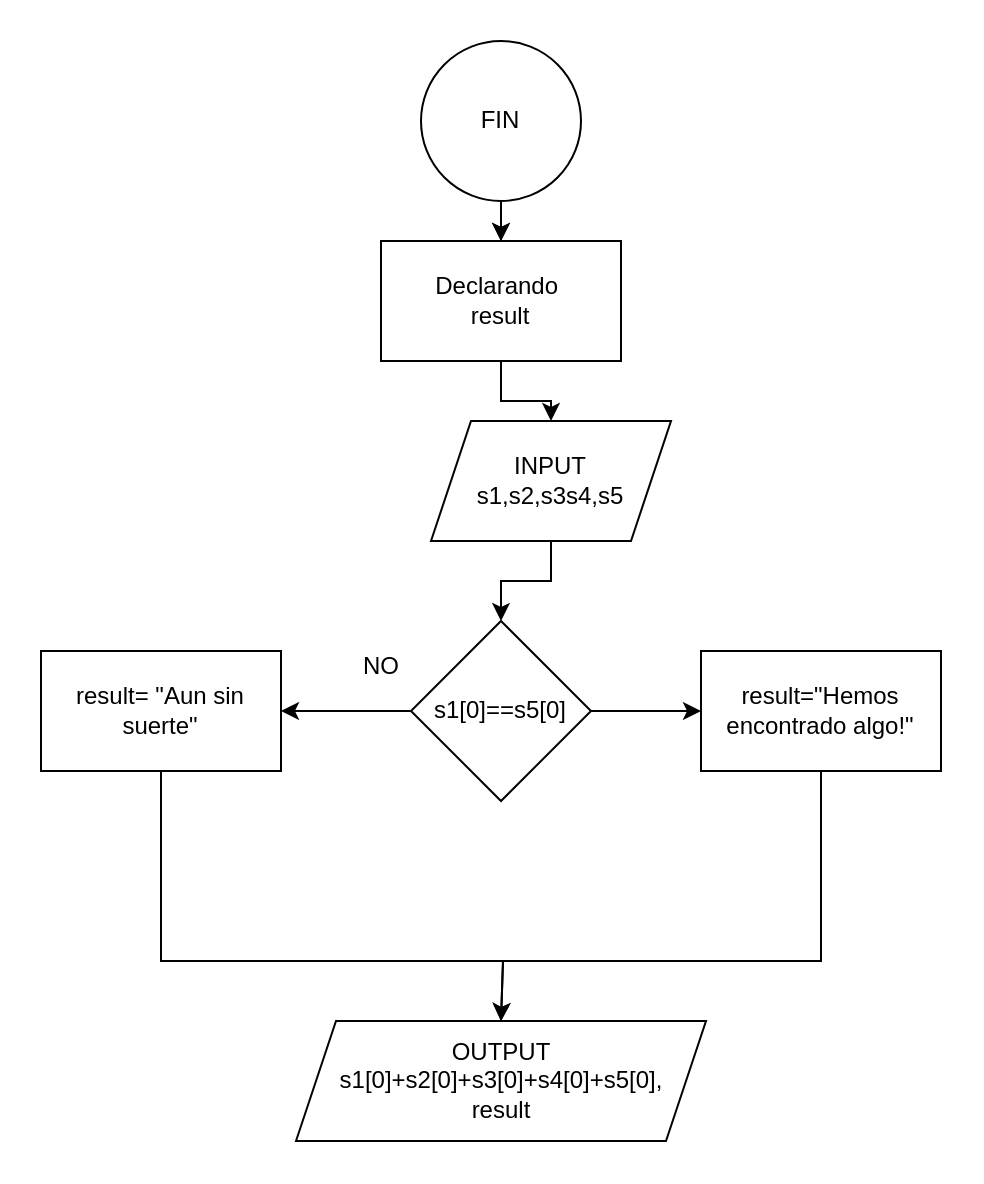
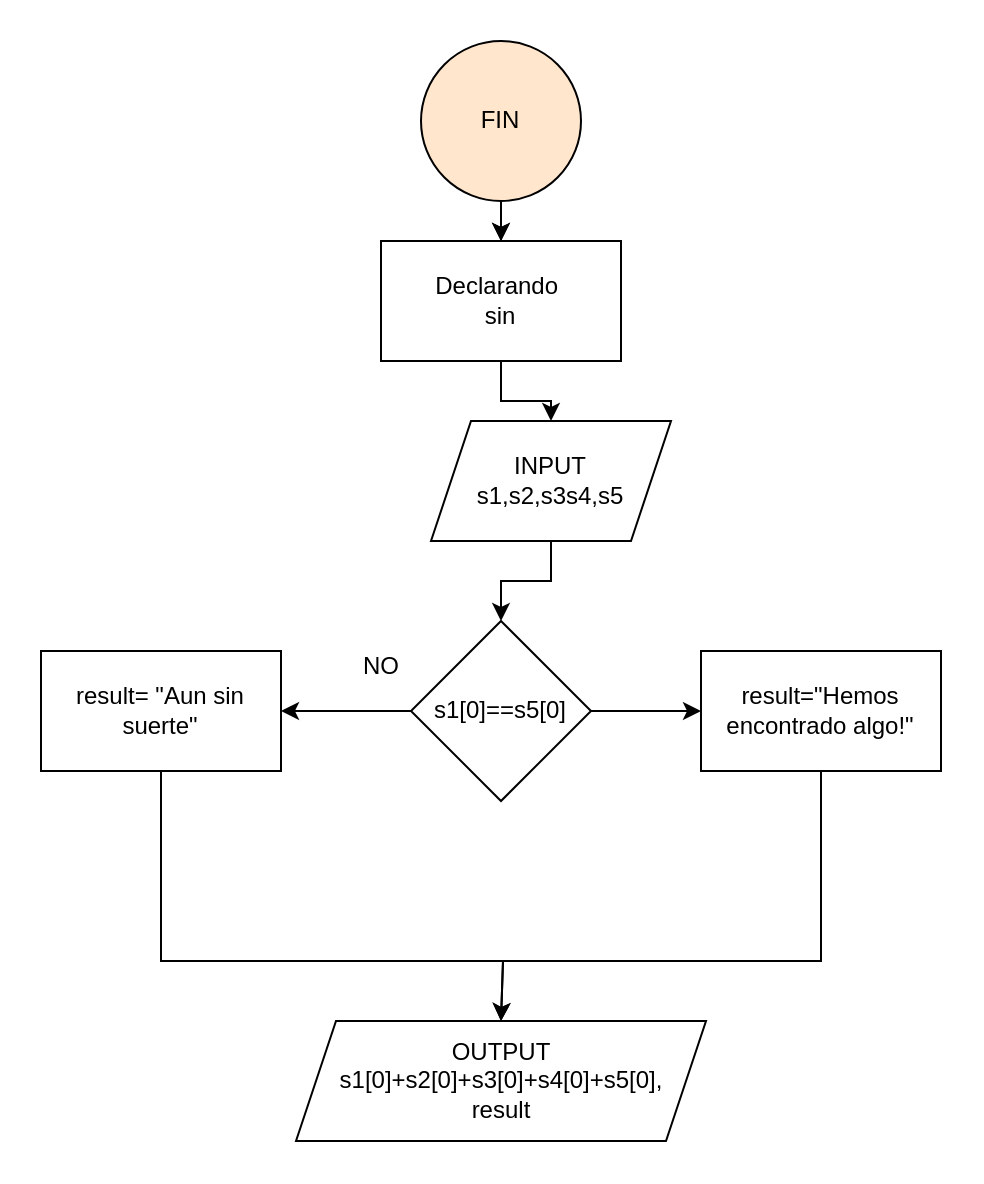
node "FIN": fillcolor #ffffff -> #ffe6cc
node "Declarando result": label "Declarando result" -> "Declarando sin"
